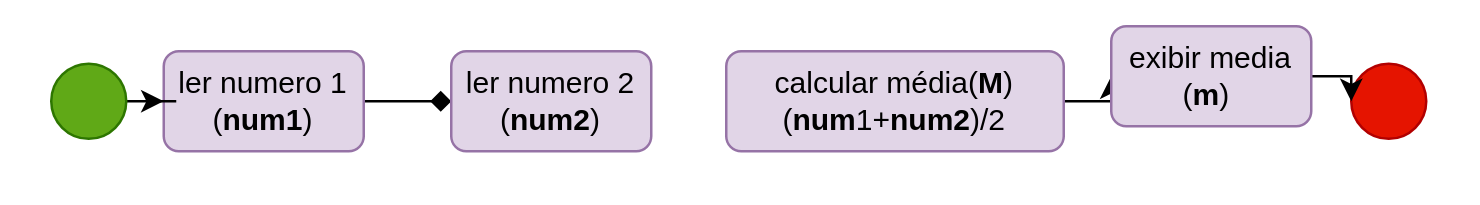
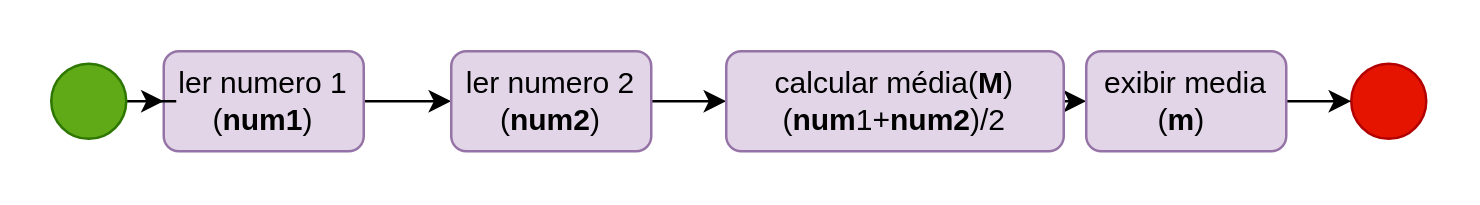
node "exibir media (m)": moved (1211, 76) -> (1186, 101)
edge "ler numero 1 (num1)" -> "ler numero 2 (num2)": arrowhead diamond -> classic
edge "ler numero 2 (num2)" -> "calcular média(M) (num1+num2)/2": added
